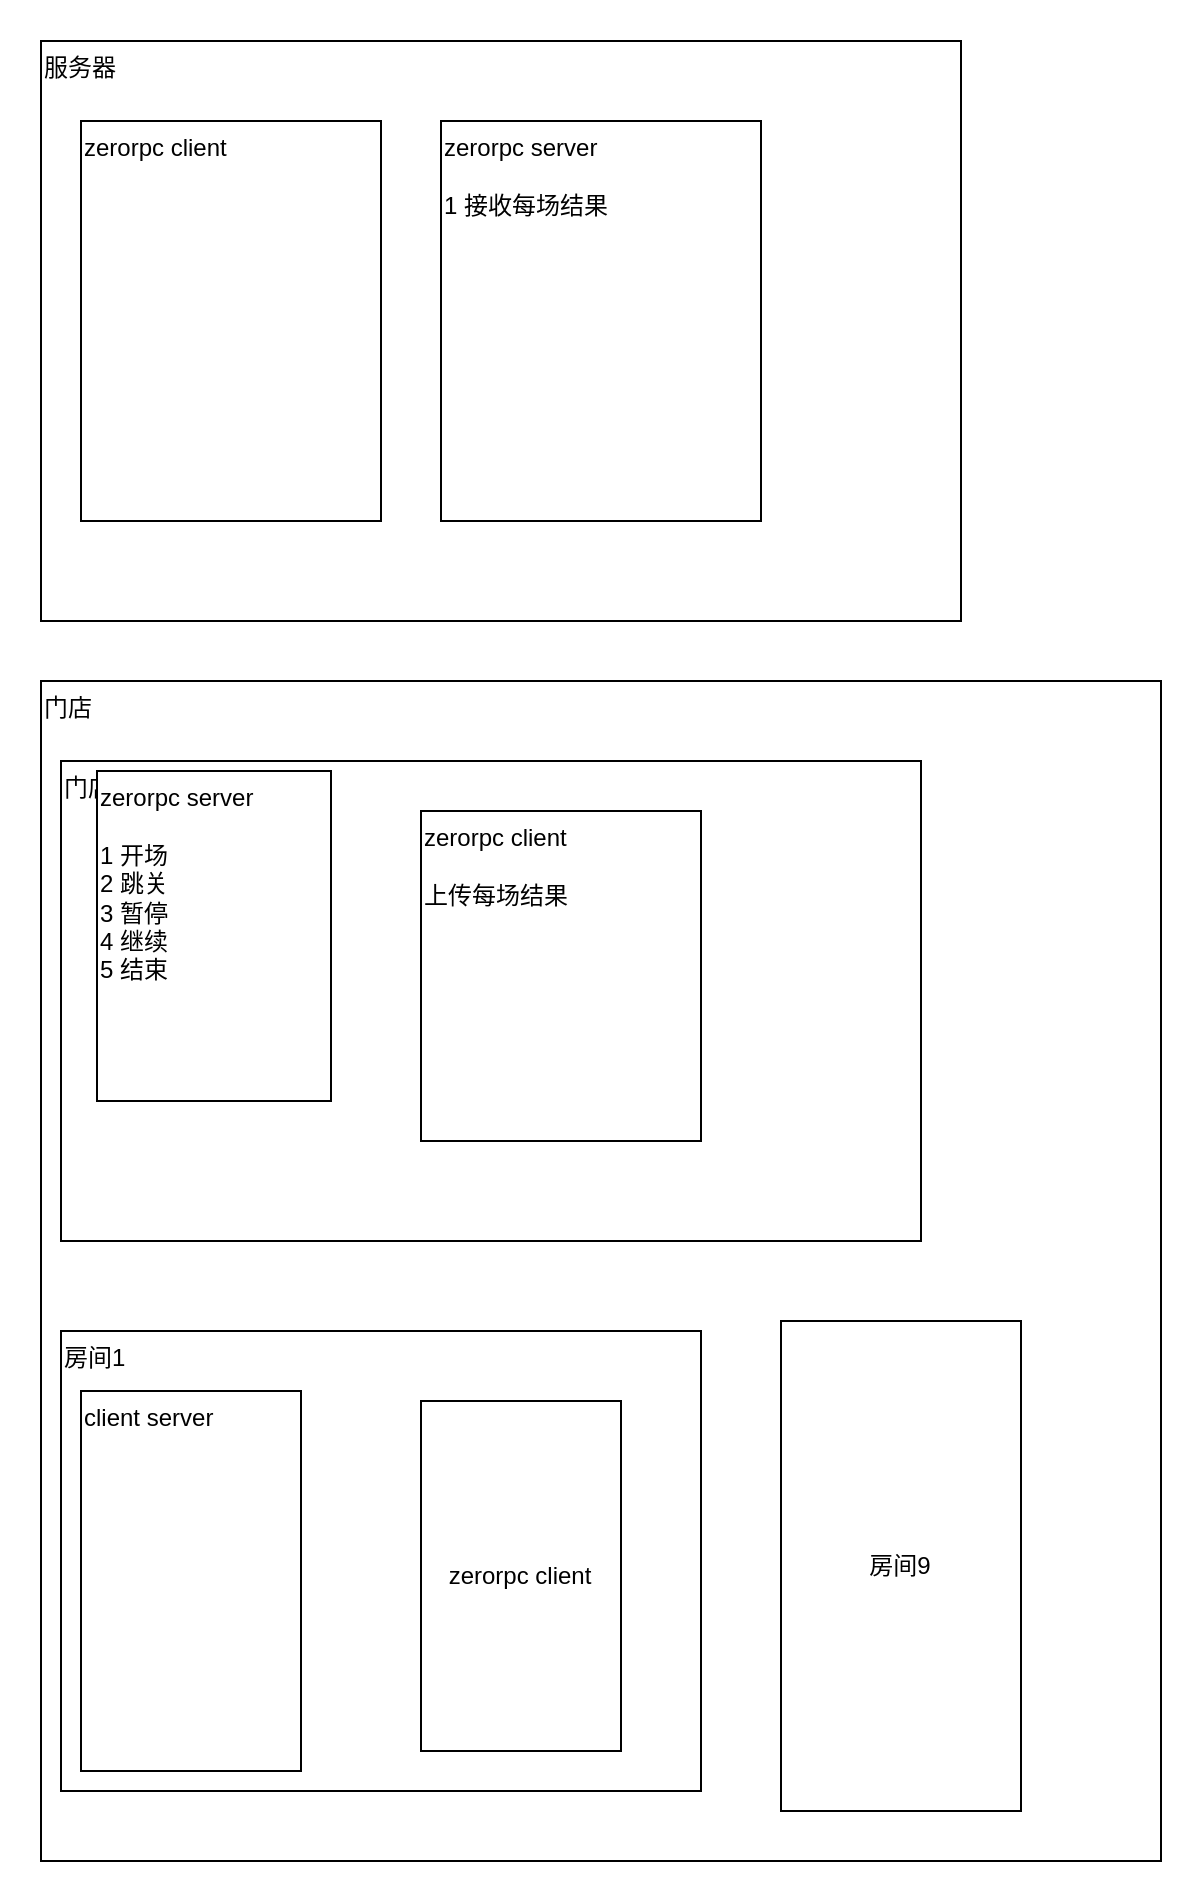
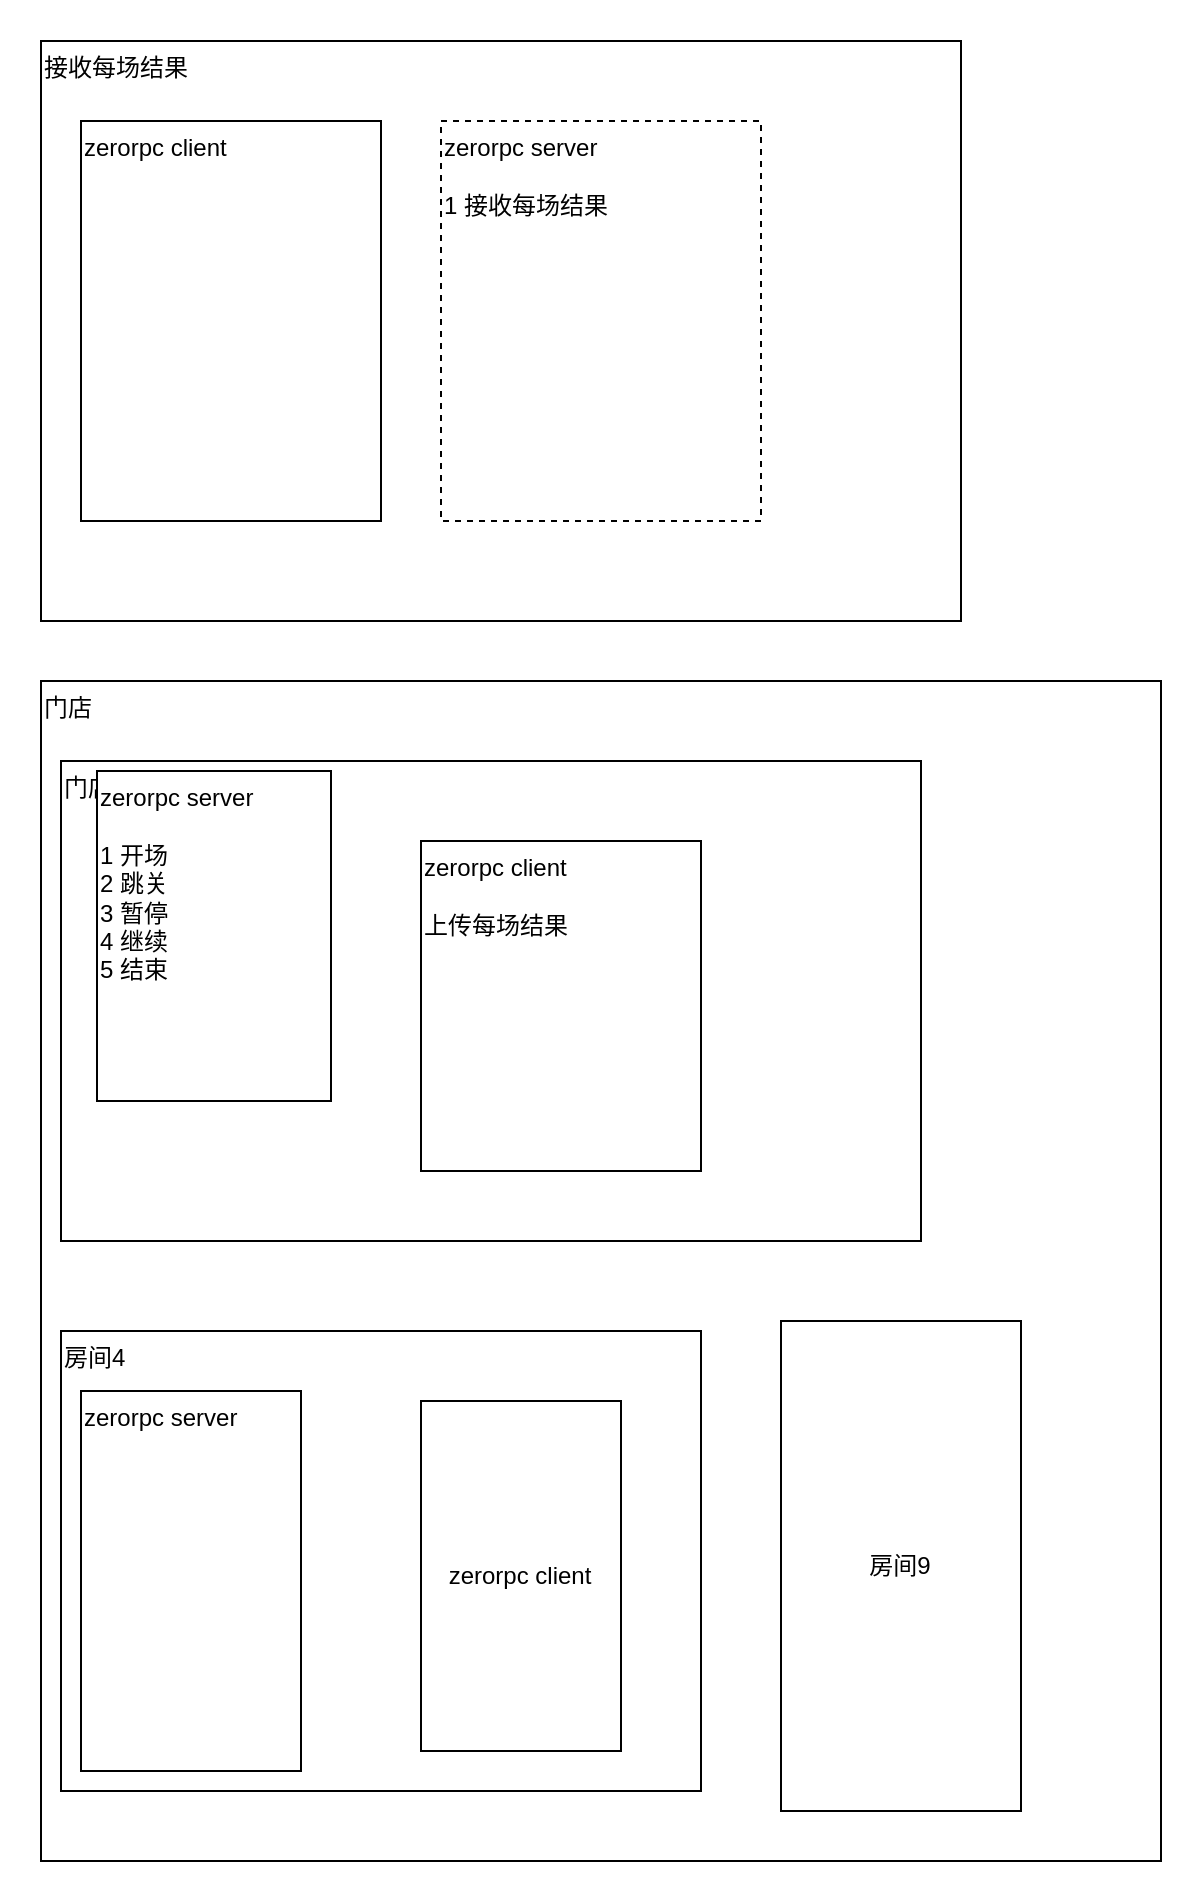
node "服务器": label "服务器" -> "接收每场结果"
node "zerorpc server 1 接收每场结果": style solid -> dashed
node "zerorpc client 上传每场结果": moved (561, 976) -> (561, 1006)
node "房间1": label "房间1" -> "房间4"
node "client server": label "client server" -> "zerorpc server"
